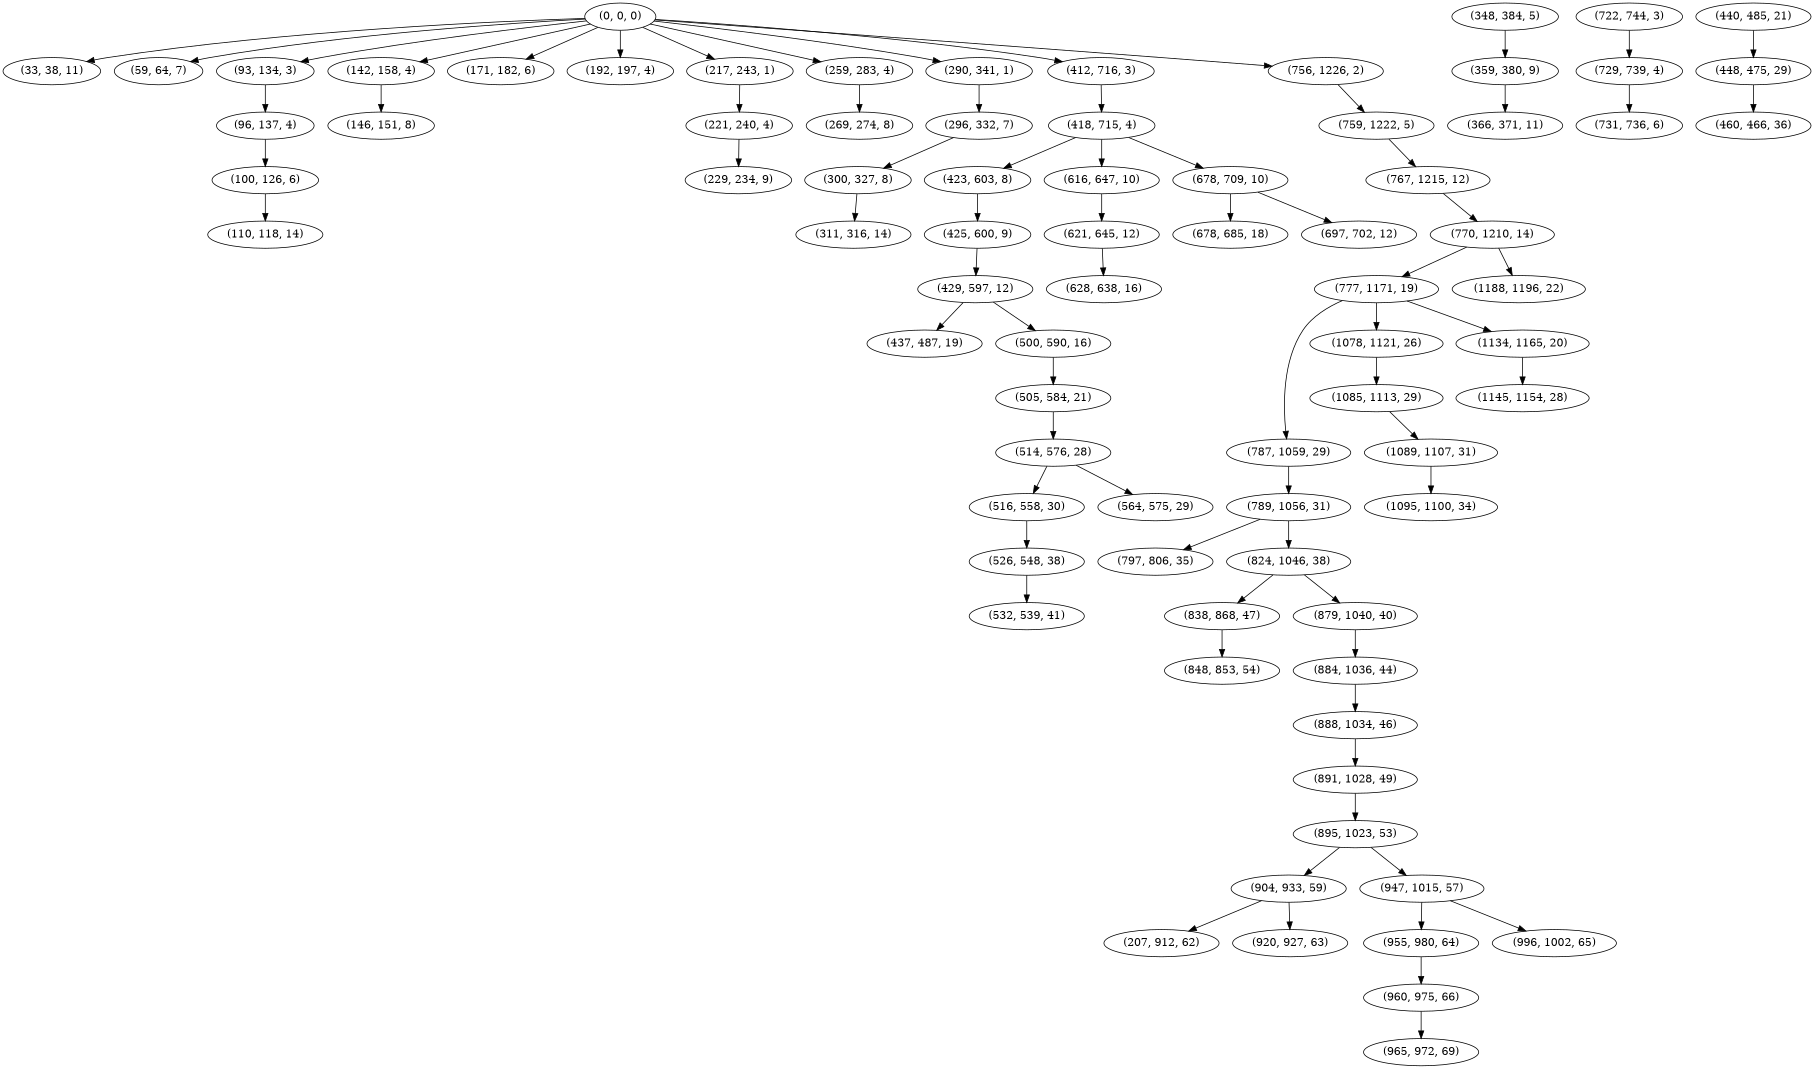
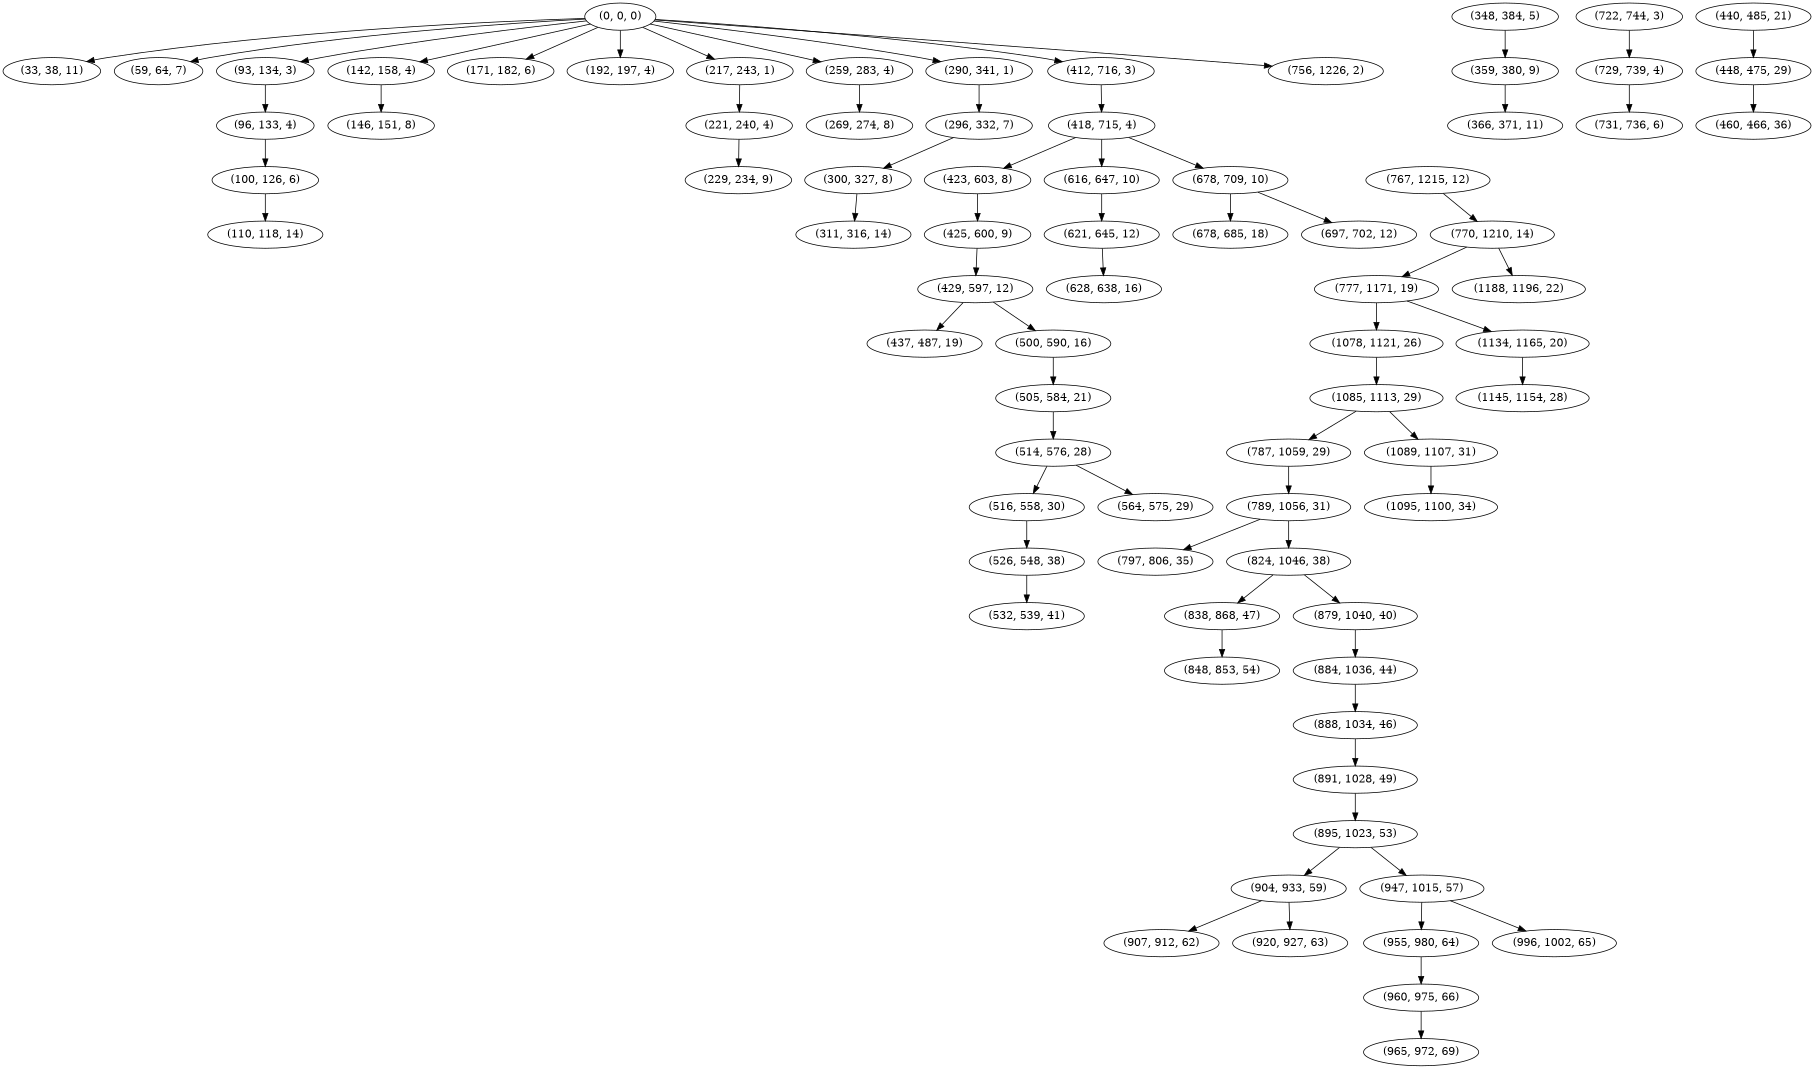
node "(96, 137, 4)": label "(96, 137, 4)" -> "(96, 133, 4)"
node "(759, 1222, 5)": removed
edge "(777, 1171, 19)" -> "(787, 1059, 29)": now "(1085, 1113, 29)" -> "(787, 1059, 29)"
node "(207, 912, 62)": label "(207, 912, 62)" -> "(907, 912, 62)"
